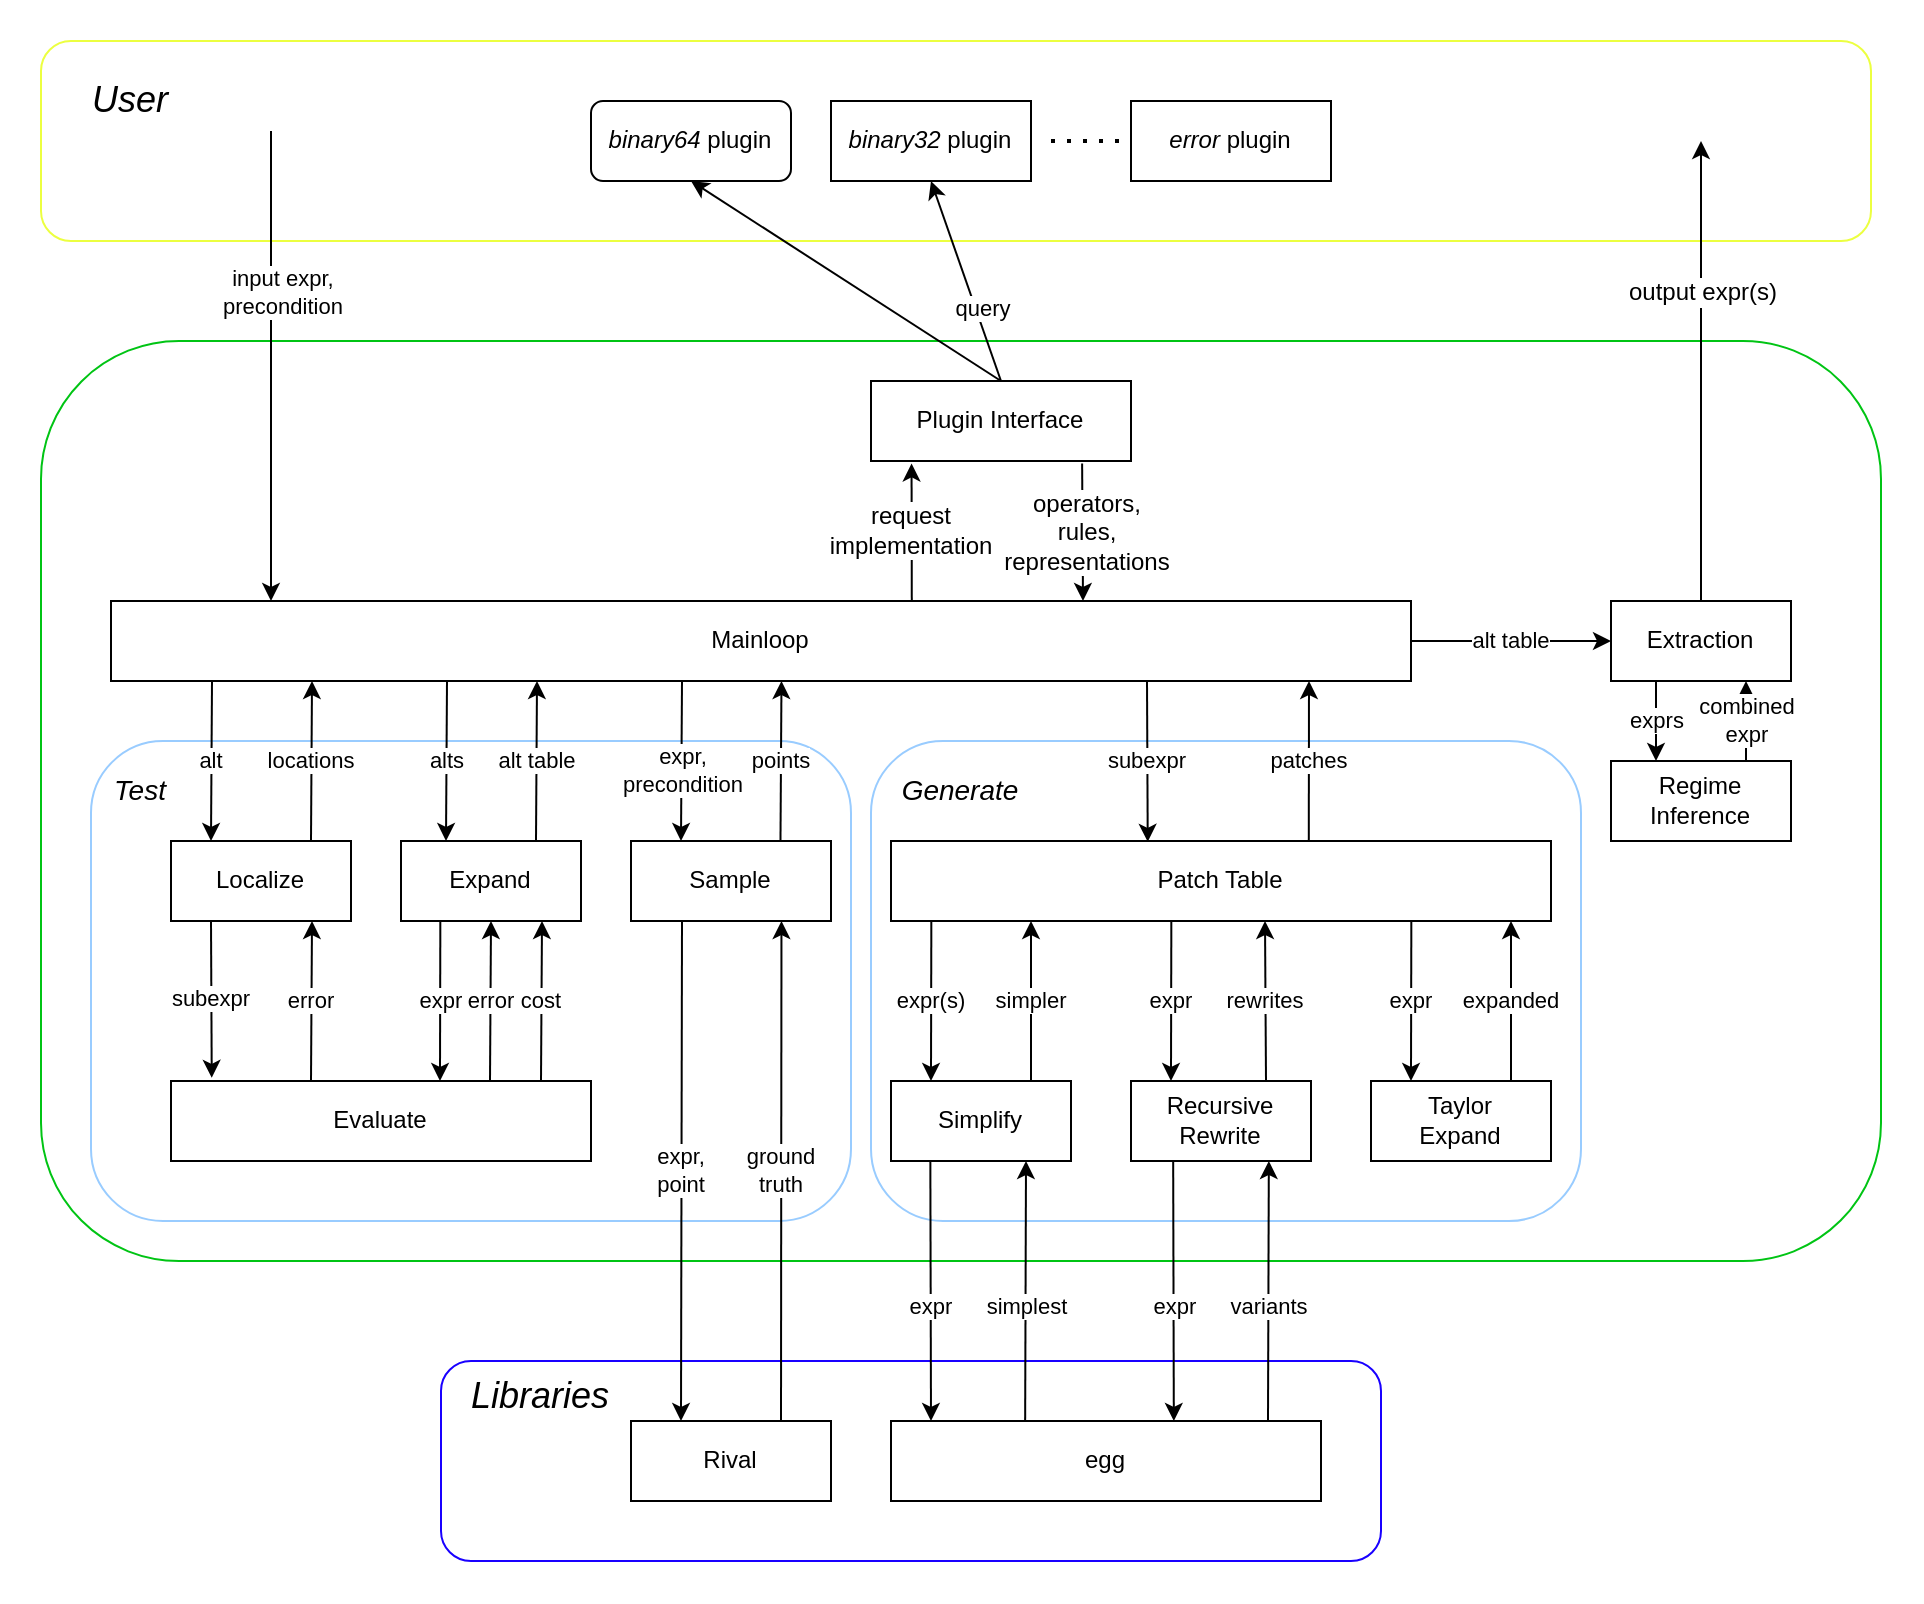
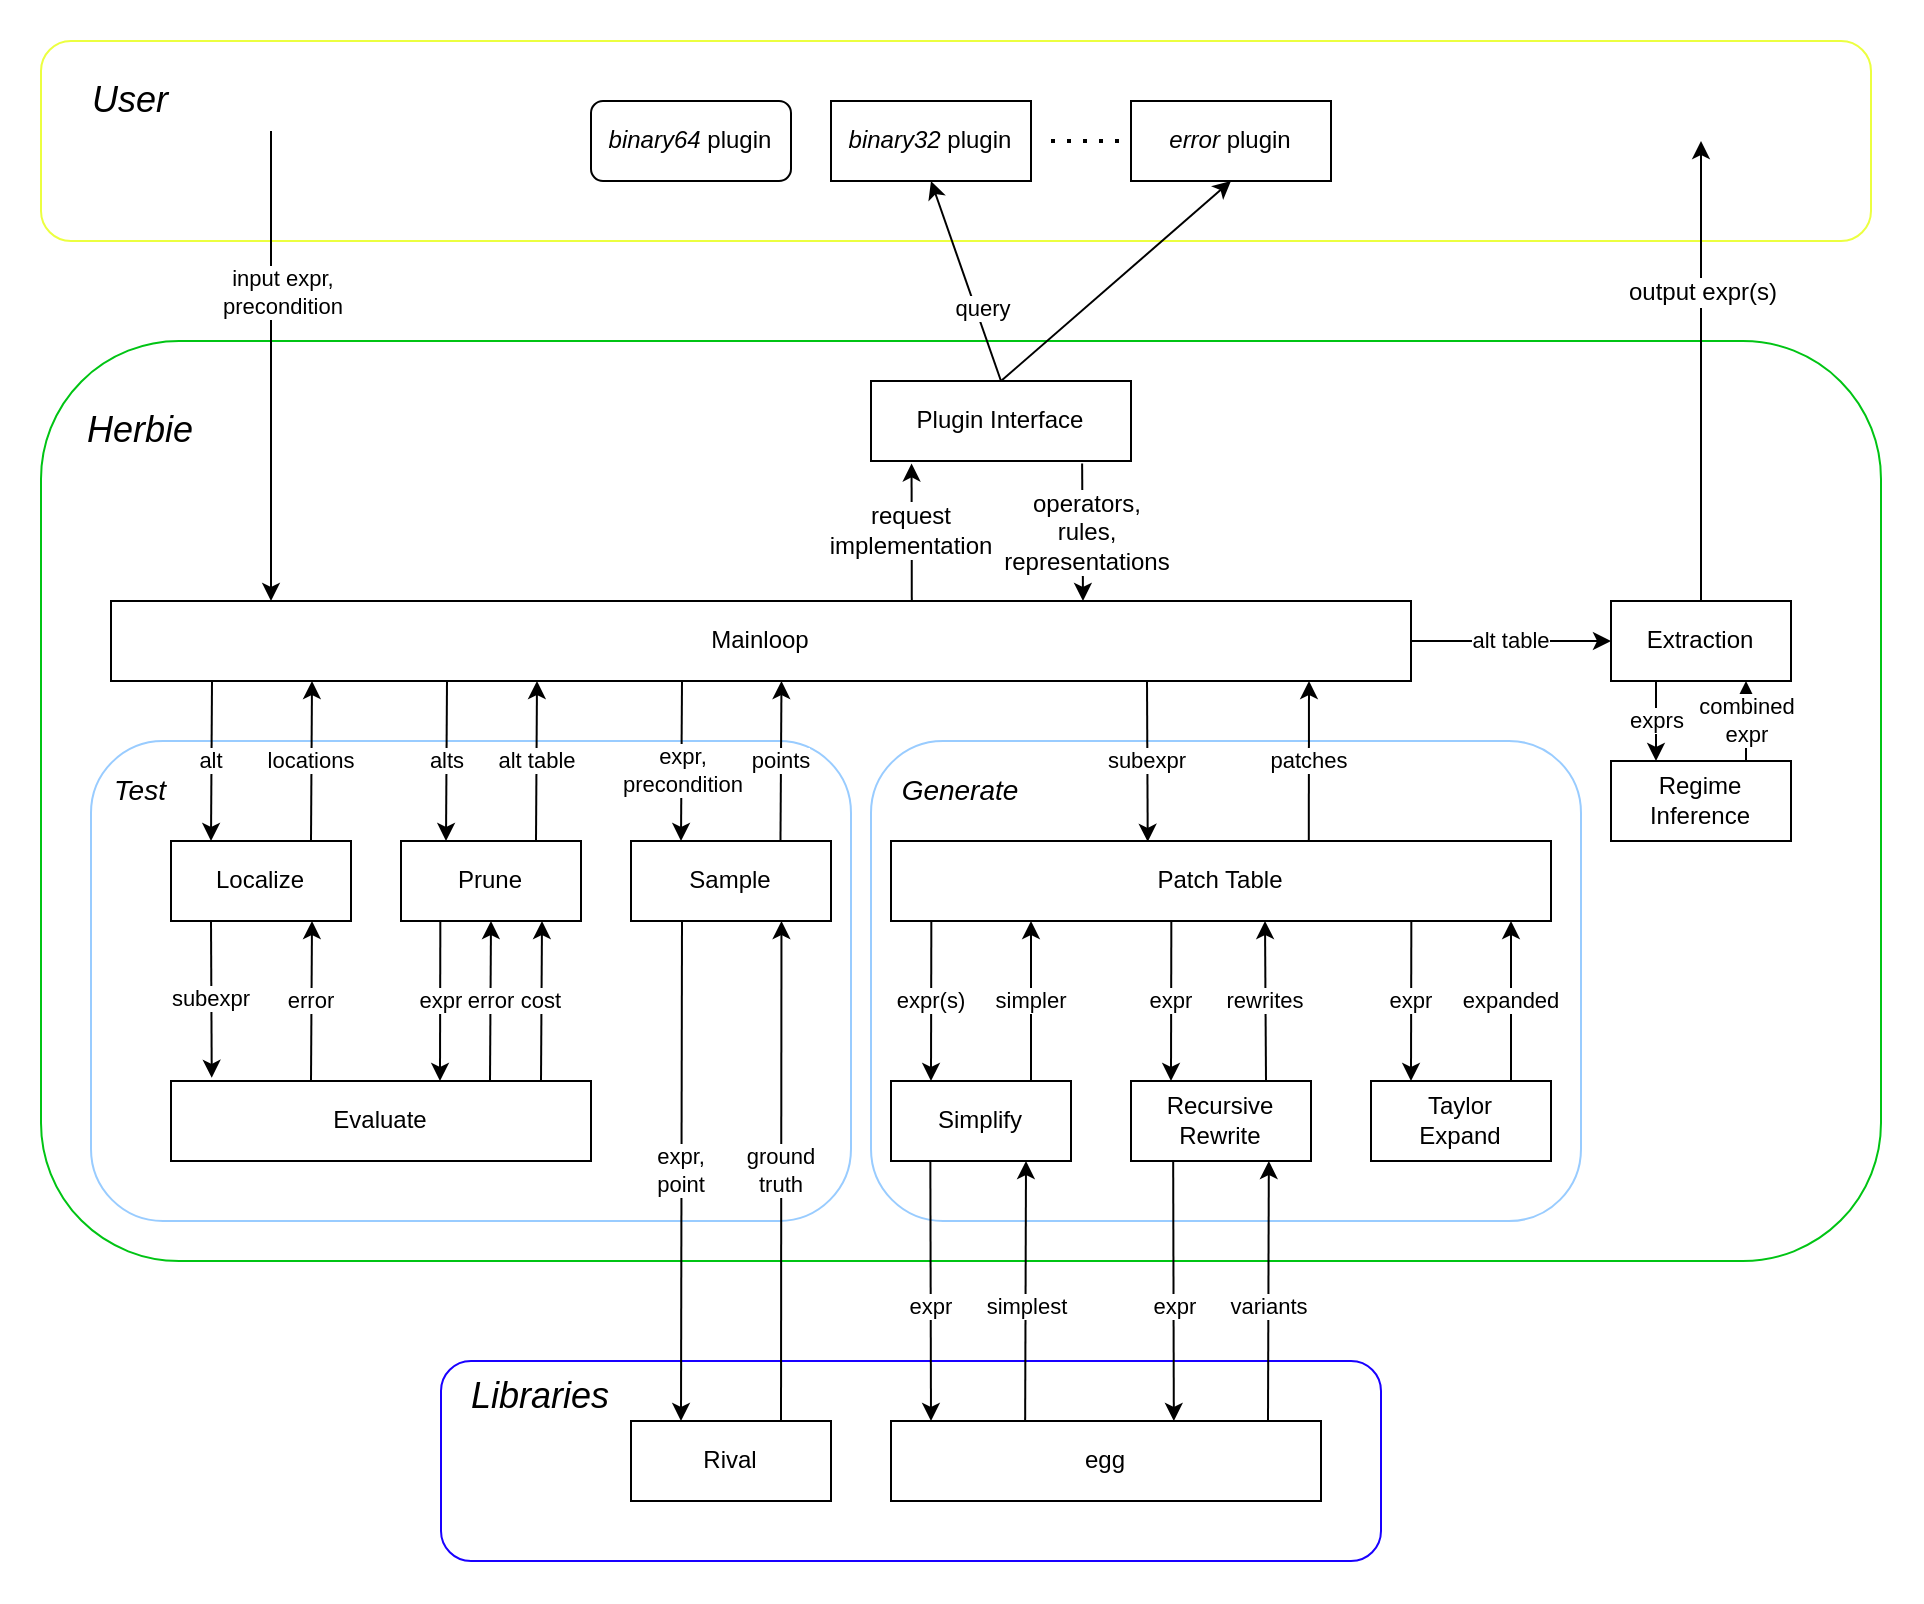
edge "Plugin Interface" -> "binary64 plugin": removed
edge "Plugin Interface" -> "error plugin": added
node "Herbie": added
node "Expand": label "Expand" -> "Prune"
